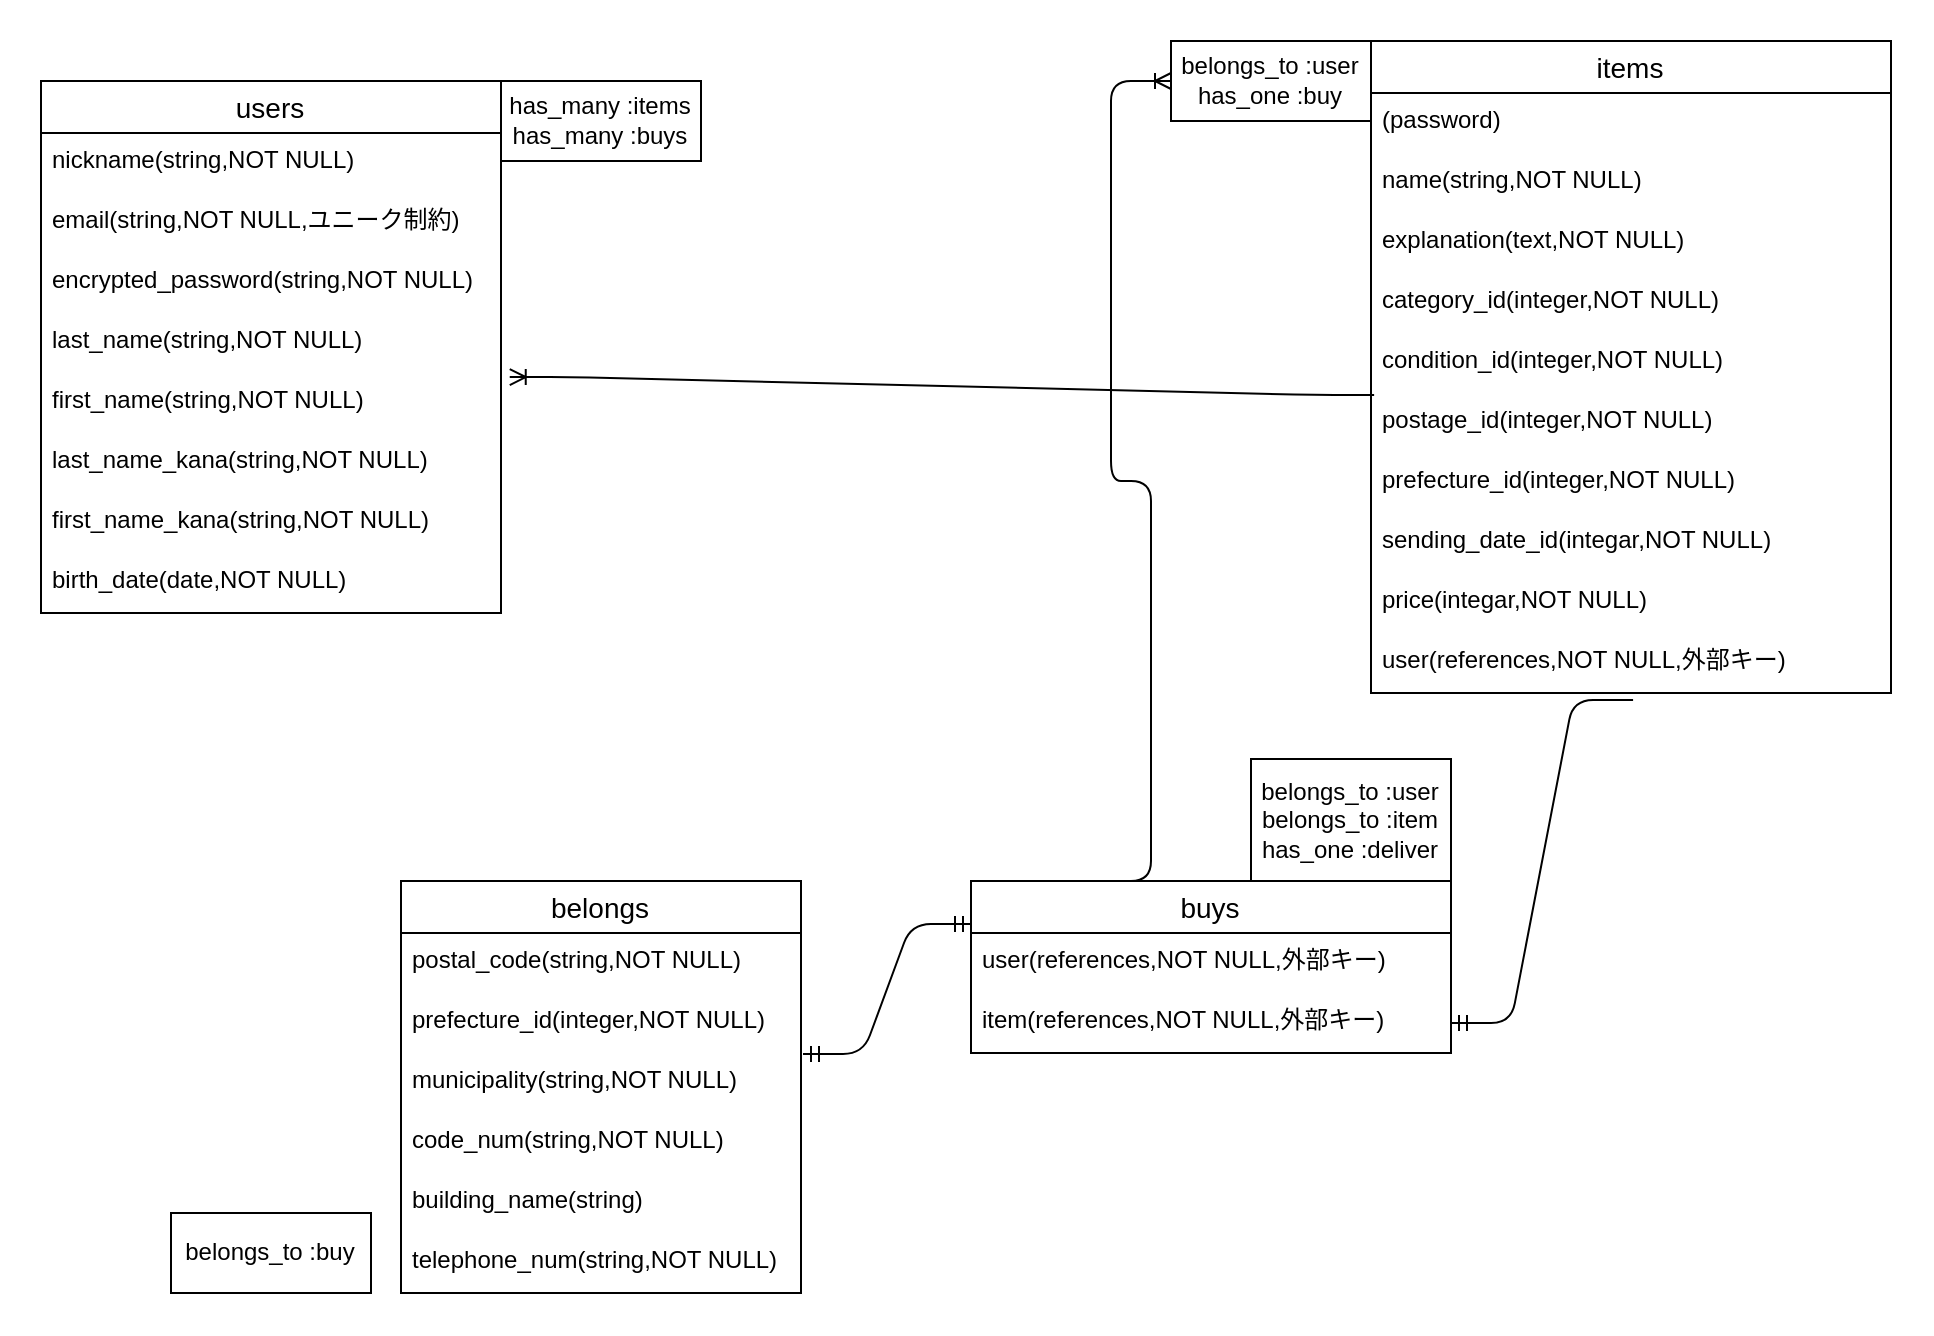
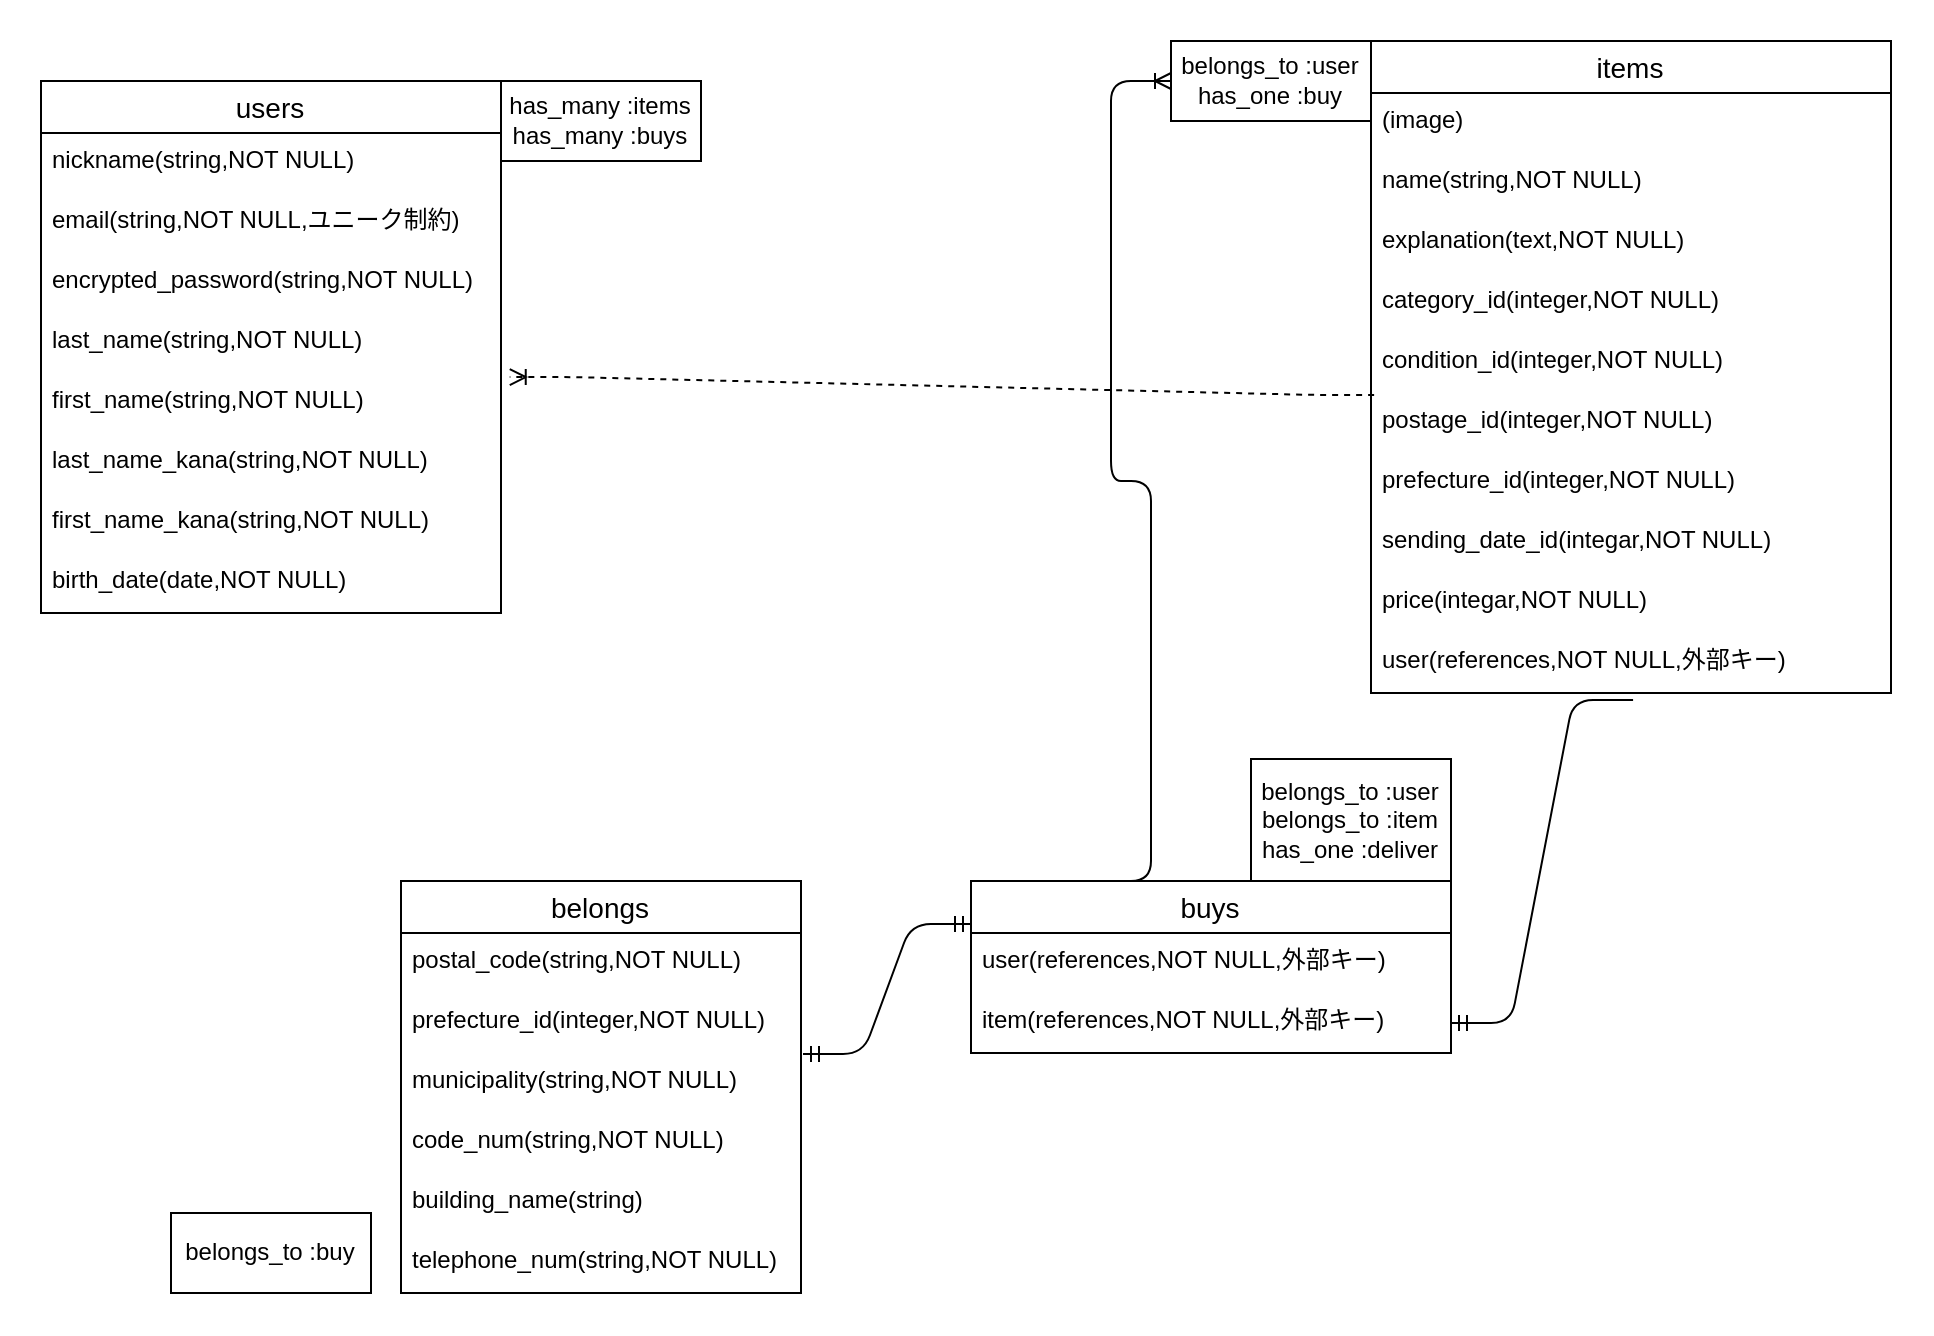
node "(password)": label "(password)" -> "(image)"
edge "condition_id(integer,NOT NULL)" -> "first_name(string,NOT NULL)": style solid -> dashed
